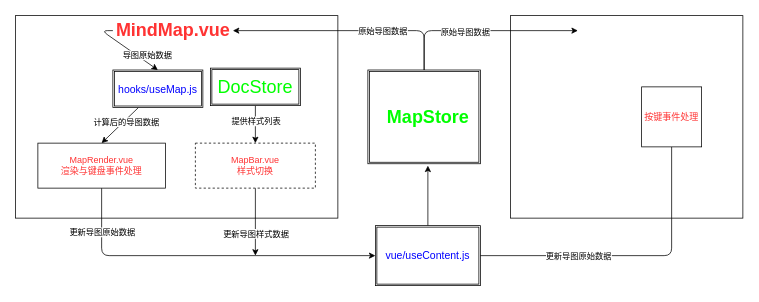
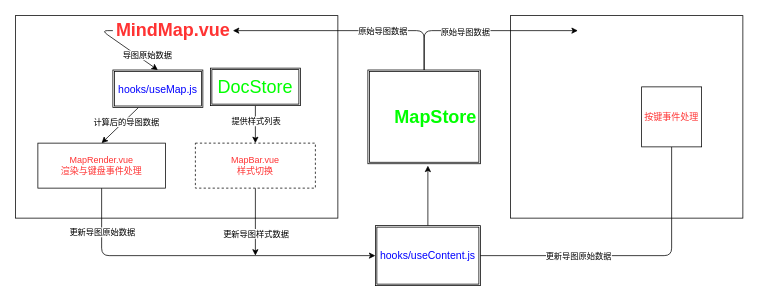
node "MapStore": moved (428, 117) -> (435, 117)
node "vue/useContent.js": label "vue/useContent.js" -> "hooks/useContent.js"
